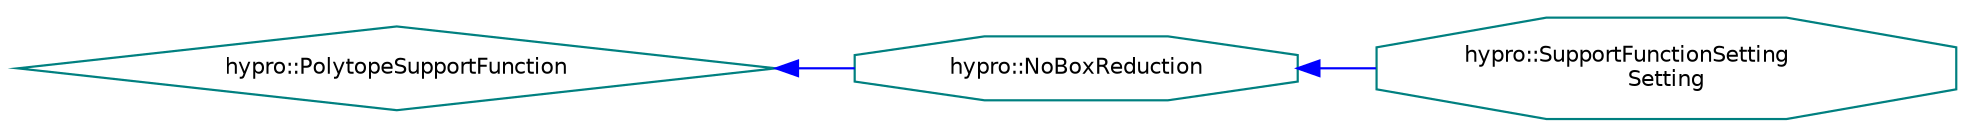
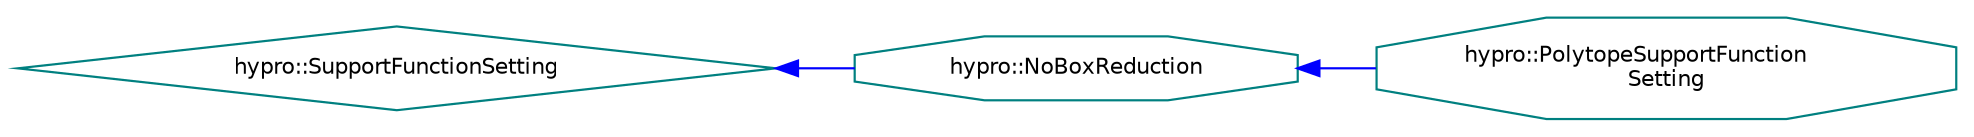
node "hypro::PolytopeSupportFunction": label "hypro::PolytopeSupportFunction" -> "hypro::SupportFunctionSetting"
node "hypro::SupportFunctionSetting Setting": label "hypro::SupportFunctionSetting Setting" -> "hypro::PolytopeSupportFunction Setting"
